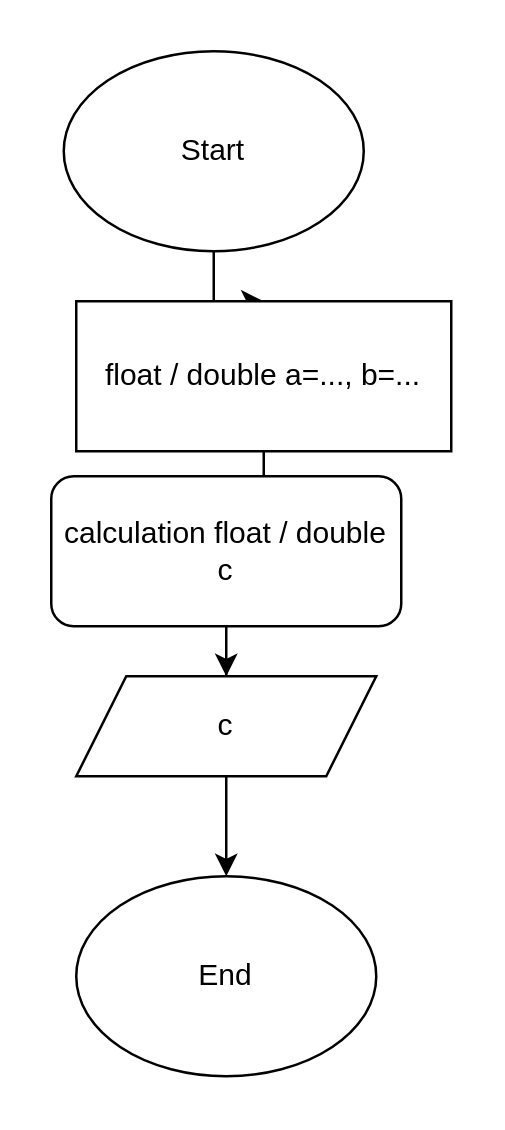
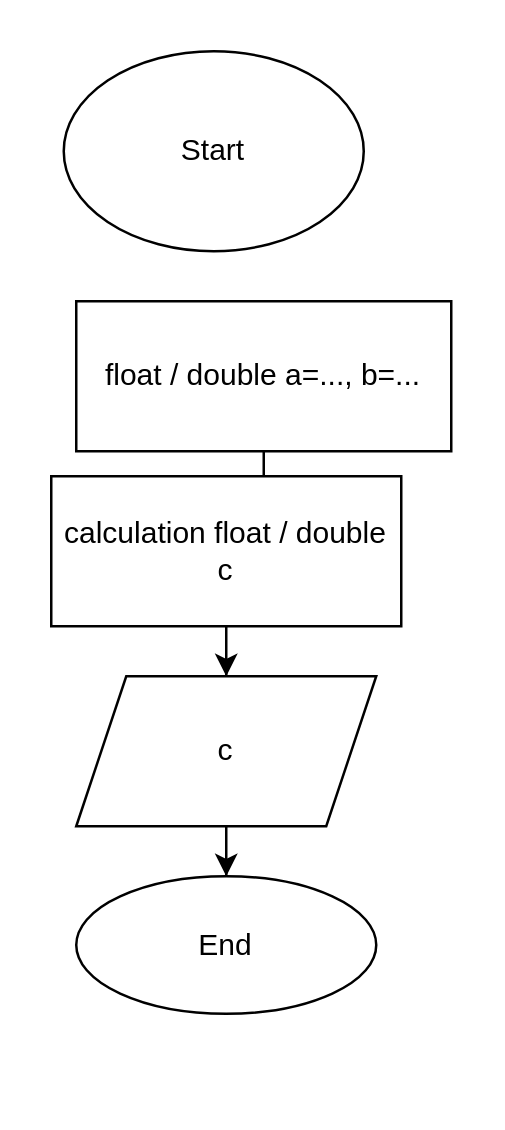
edge "Start" -> "float / double a=..., b=...": removed
node "calculation float / double c": shape rounded rectangle -> rectangle
node "c": size 300x100 -> 300x150
node "End": size 300x200 -> 300x138
